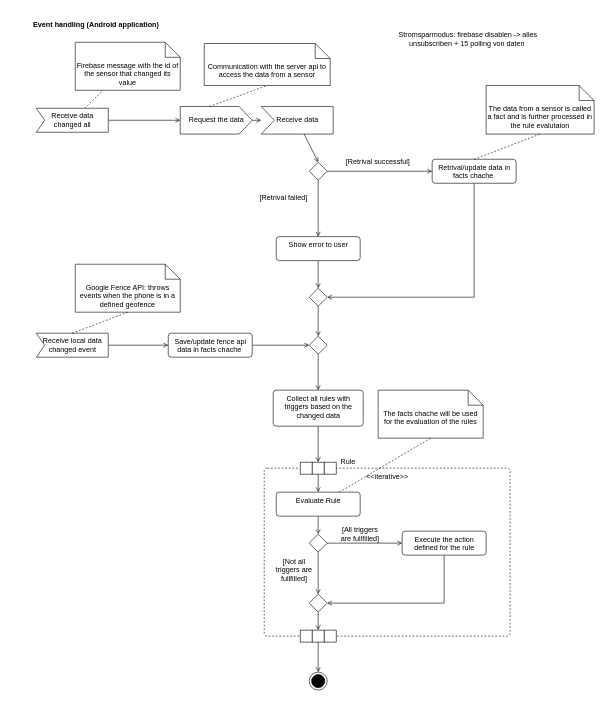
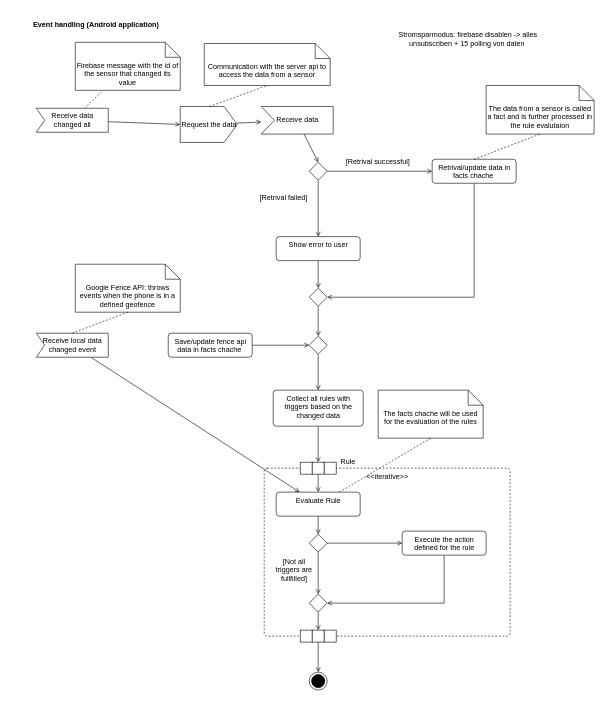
node "Request the data": size 72x28 -> 57x36
edge "Receive local data changed event" -> "Save/update fence api data in facts chache": now "Receive local data changed event" -> "Evaluate Rule"
node "[All triggers are fullfilled]": removed
